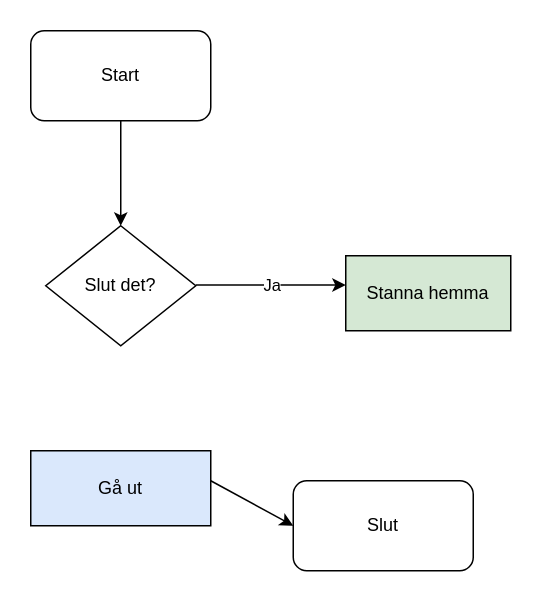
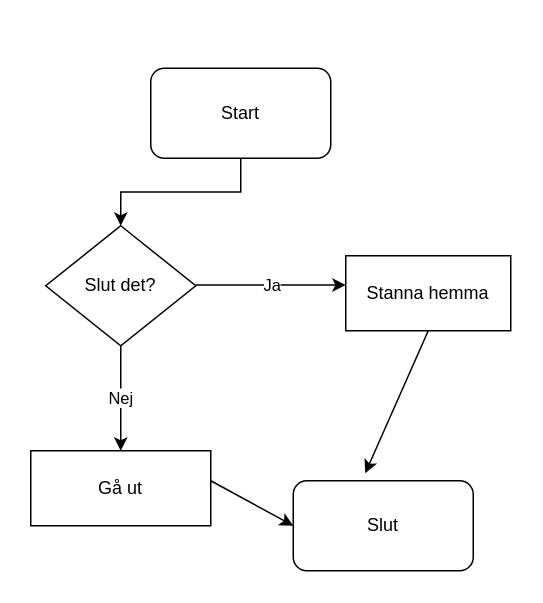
node "Start": moved (121, 76) -> (241, 113)
node "Stanna hemma": fillcolor #d5e8d4 -> #ffffff
edge "Slut det?" -> "Gå ut": added, label "Nej"
edge "Stanna hemma" -> "Slut": added
node "Gå ut": fillcolor #dae8fc -> #ffffff
